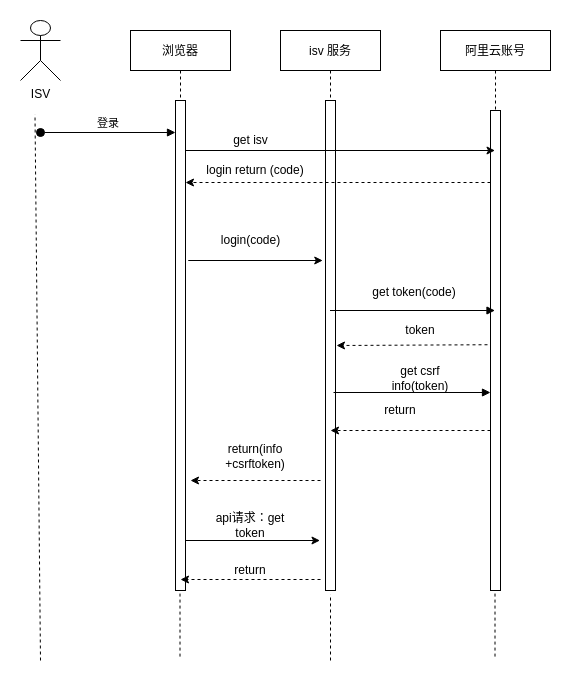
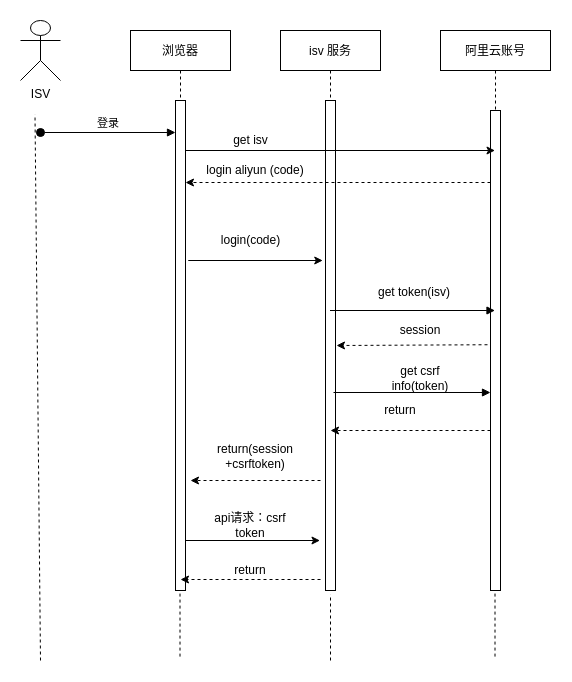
node "login return (code)": label "login return (code)" -> "login aliyun (code)"
node "get token(code)": label "get token(code)" -> "get token(isv)"
node "token": label "token" -> "session"
node "return(info +csrftoken)": label "return(info +csrftoken)" -> "return(session +csrftoken)"
node "api请求：get token": label "api请求：get token" -> "api请求：csrf token"
